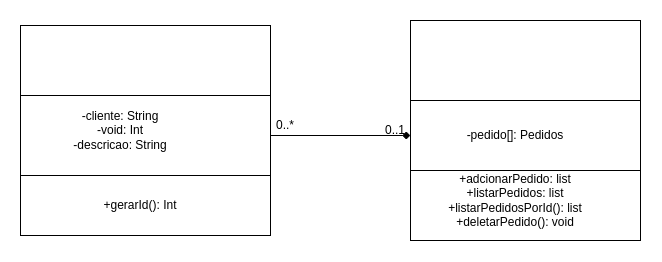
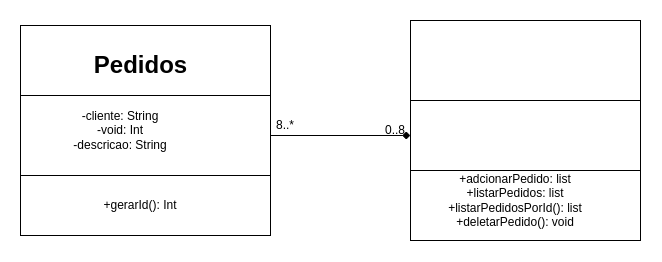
node "Pedidos": added
node "0..*": label "0..*" -> "8..*"
node "0..1": label "0..1" -> "0..8"
node "-pedido[]: Pedidos": removed
